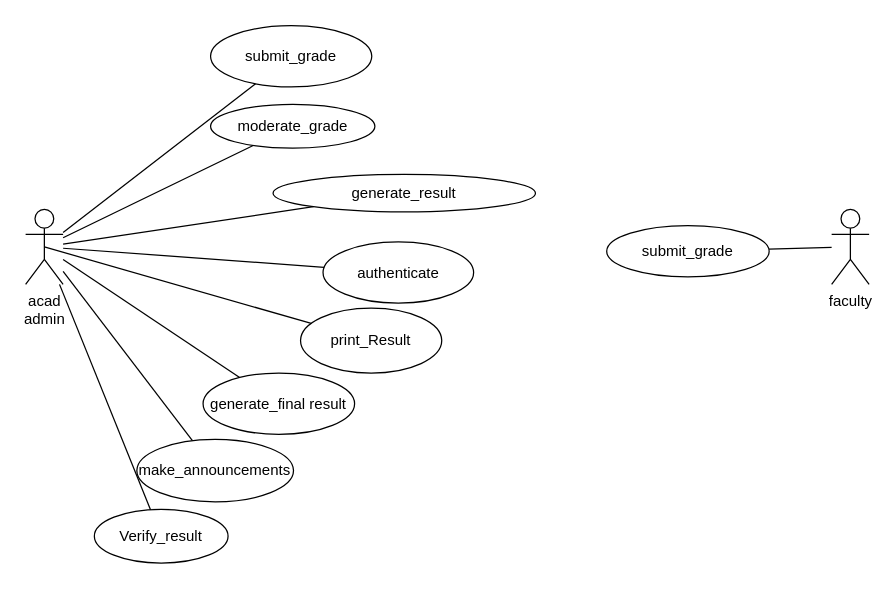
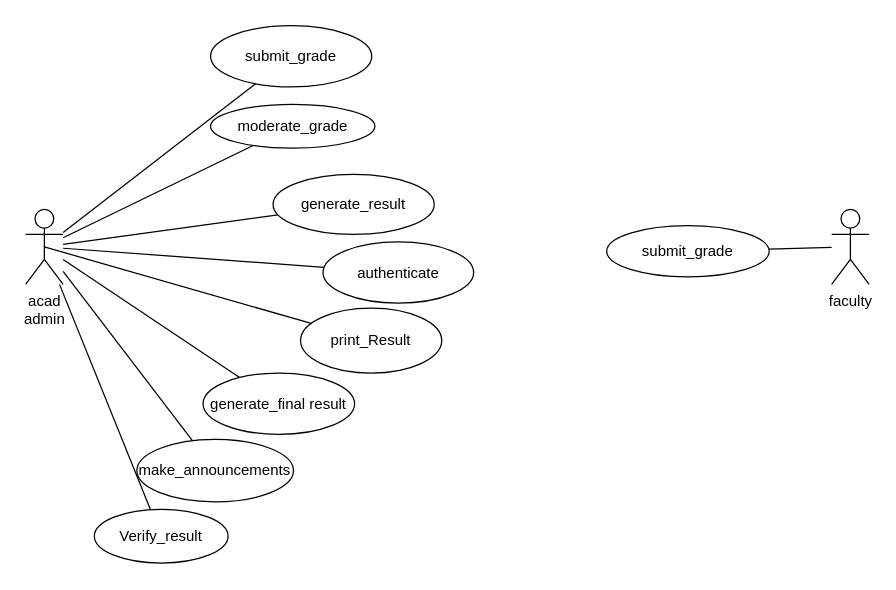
node "generate_result": size 263x38 -> 161x60
